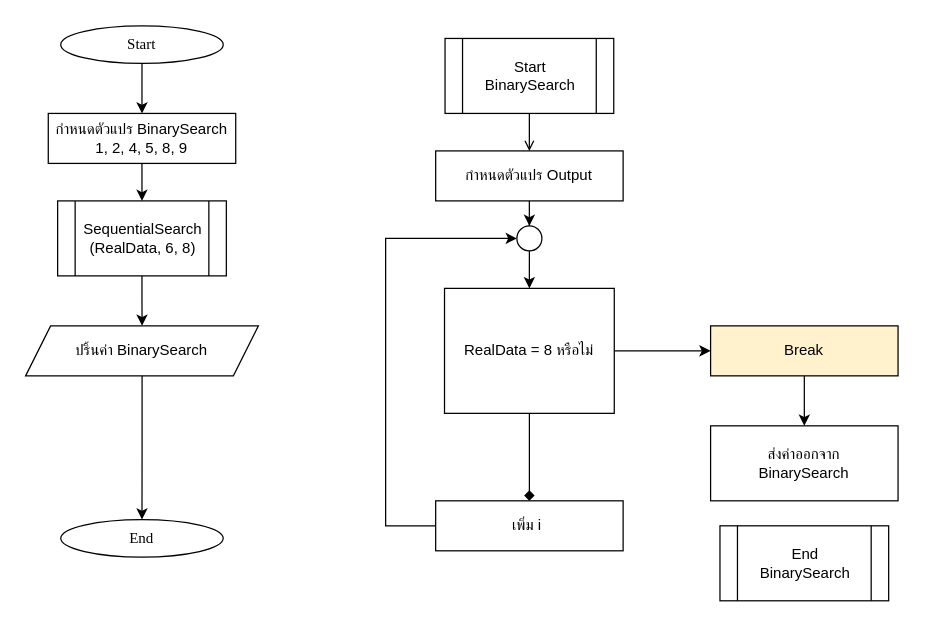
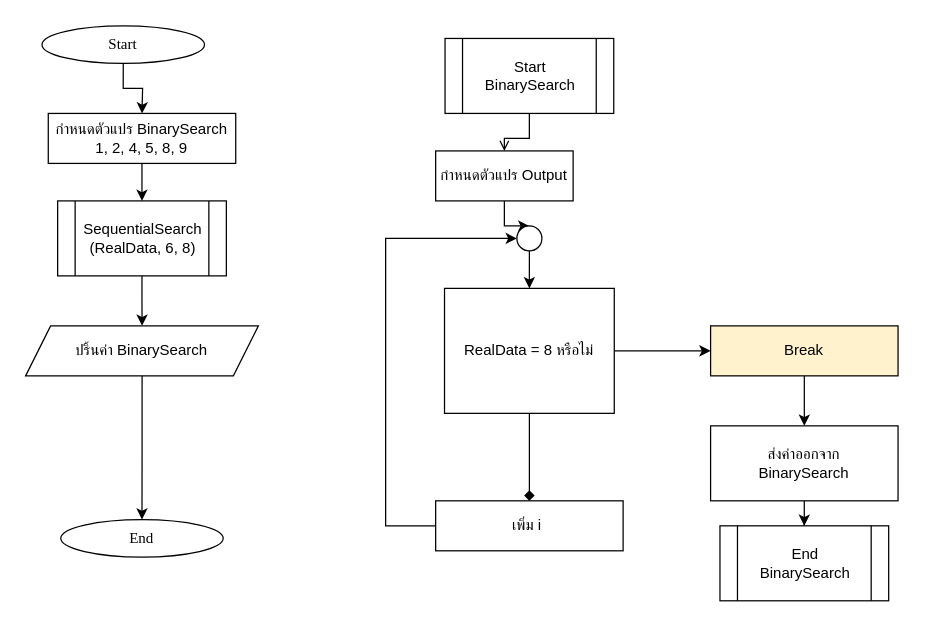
node "Start": moved (142, 44) -> (123, 44)
node "กำหนดตัวแปร Output": size 188x50 -> 138x50
edge "ส่งค่าออกจาก BinarySearch" -> "End BinarySearch": added
